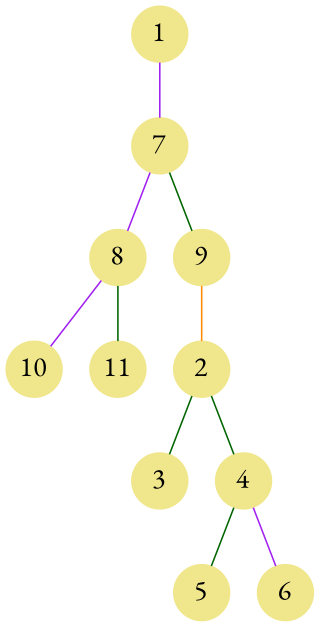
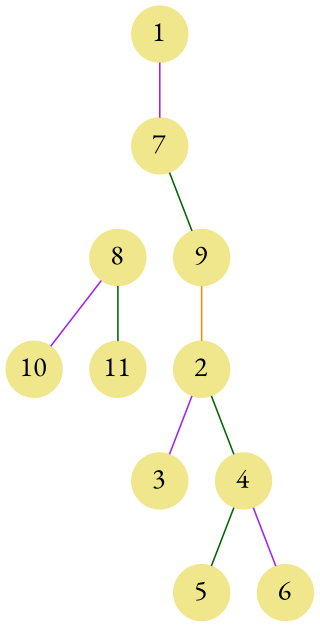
edge "7" -- "8": removed
edge "2" -- "3": color darkgreen -> purple
